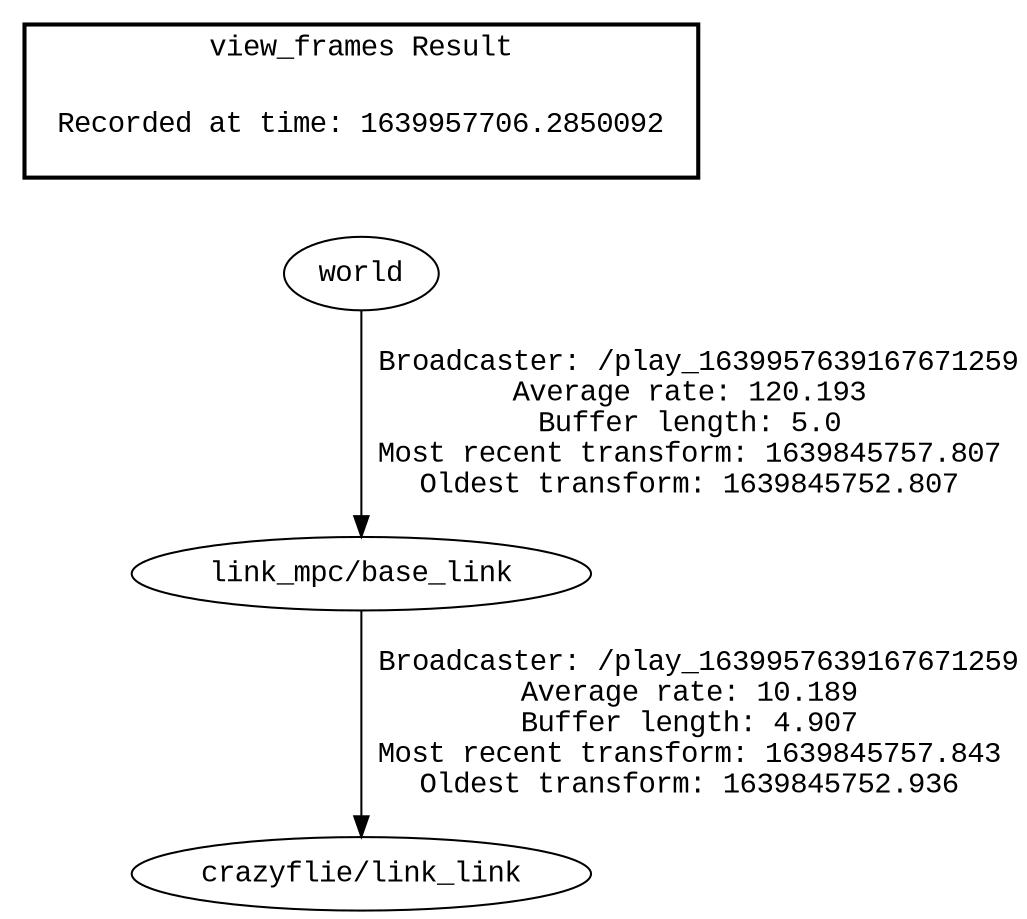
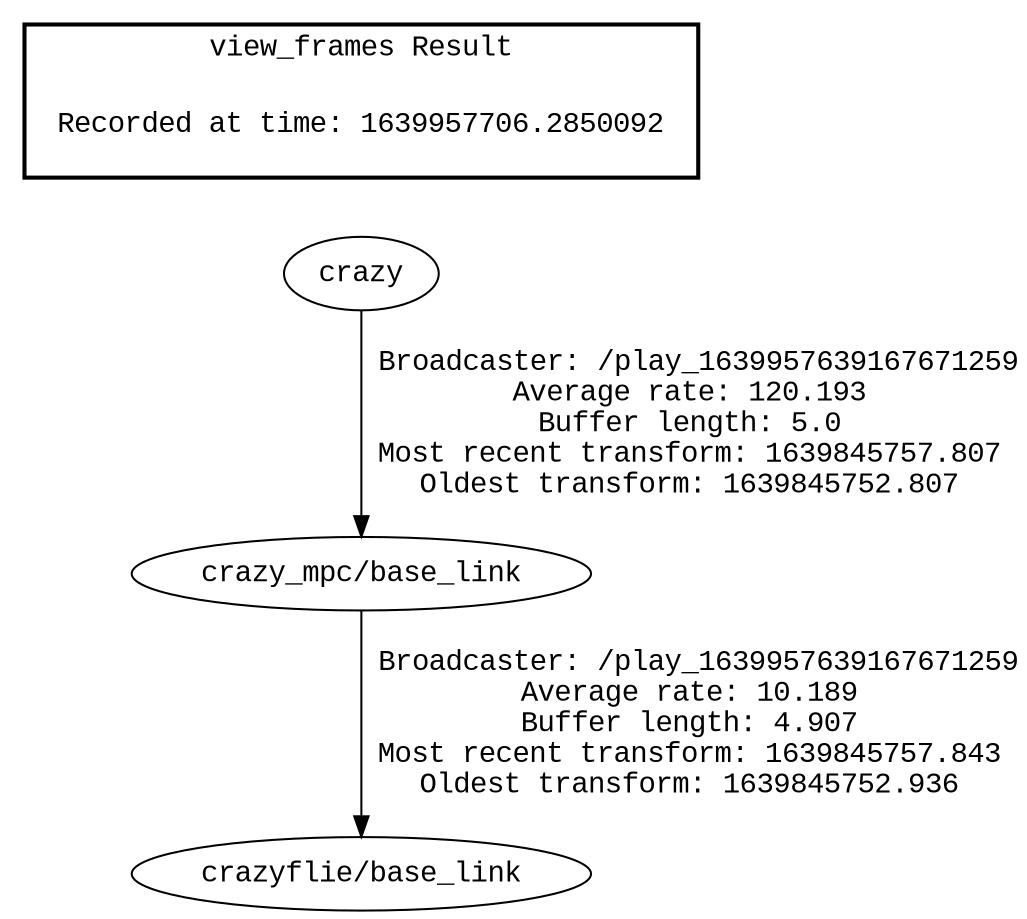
node "world": label "world" -> "crazy"
node "link_mpc/base_link": label "link_mpc/base_link" -> "crazy_mpc/base_link"
node "crazyflie/link_link": label "crazyflie/link_link" -> "crazyflie/base_link"
